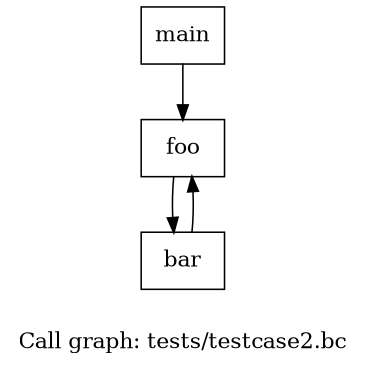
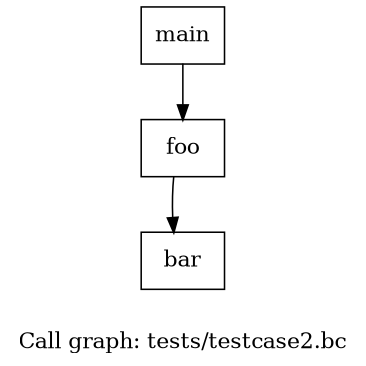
edge "bar" -> "foo": removed
